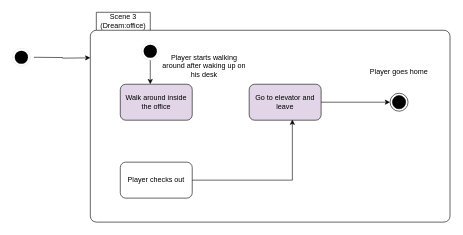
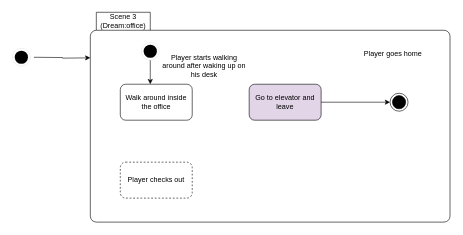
node "Player goes home": moved (399, 72) -> (393, 54)
node "Walk around inside the office": fillcolor #e1d5e7 -> #ffffff
edge "Player checks out" -> "Go to elevator and leave": removed
node "Player checks out": style solid -> dashed
